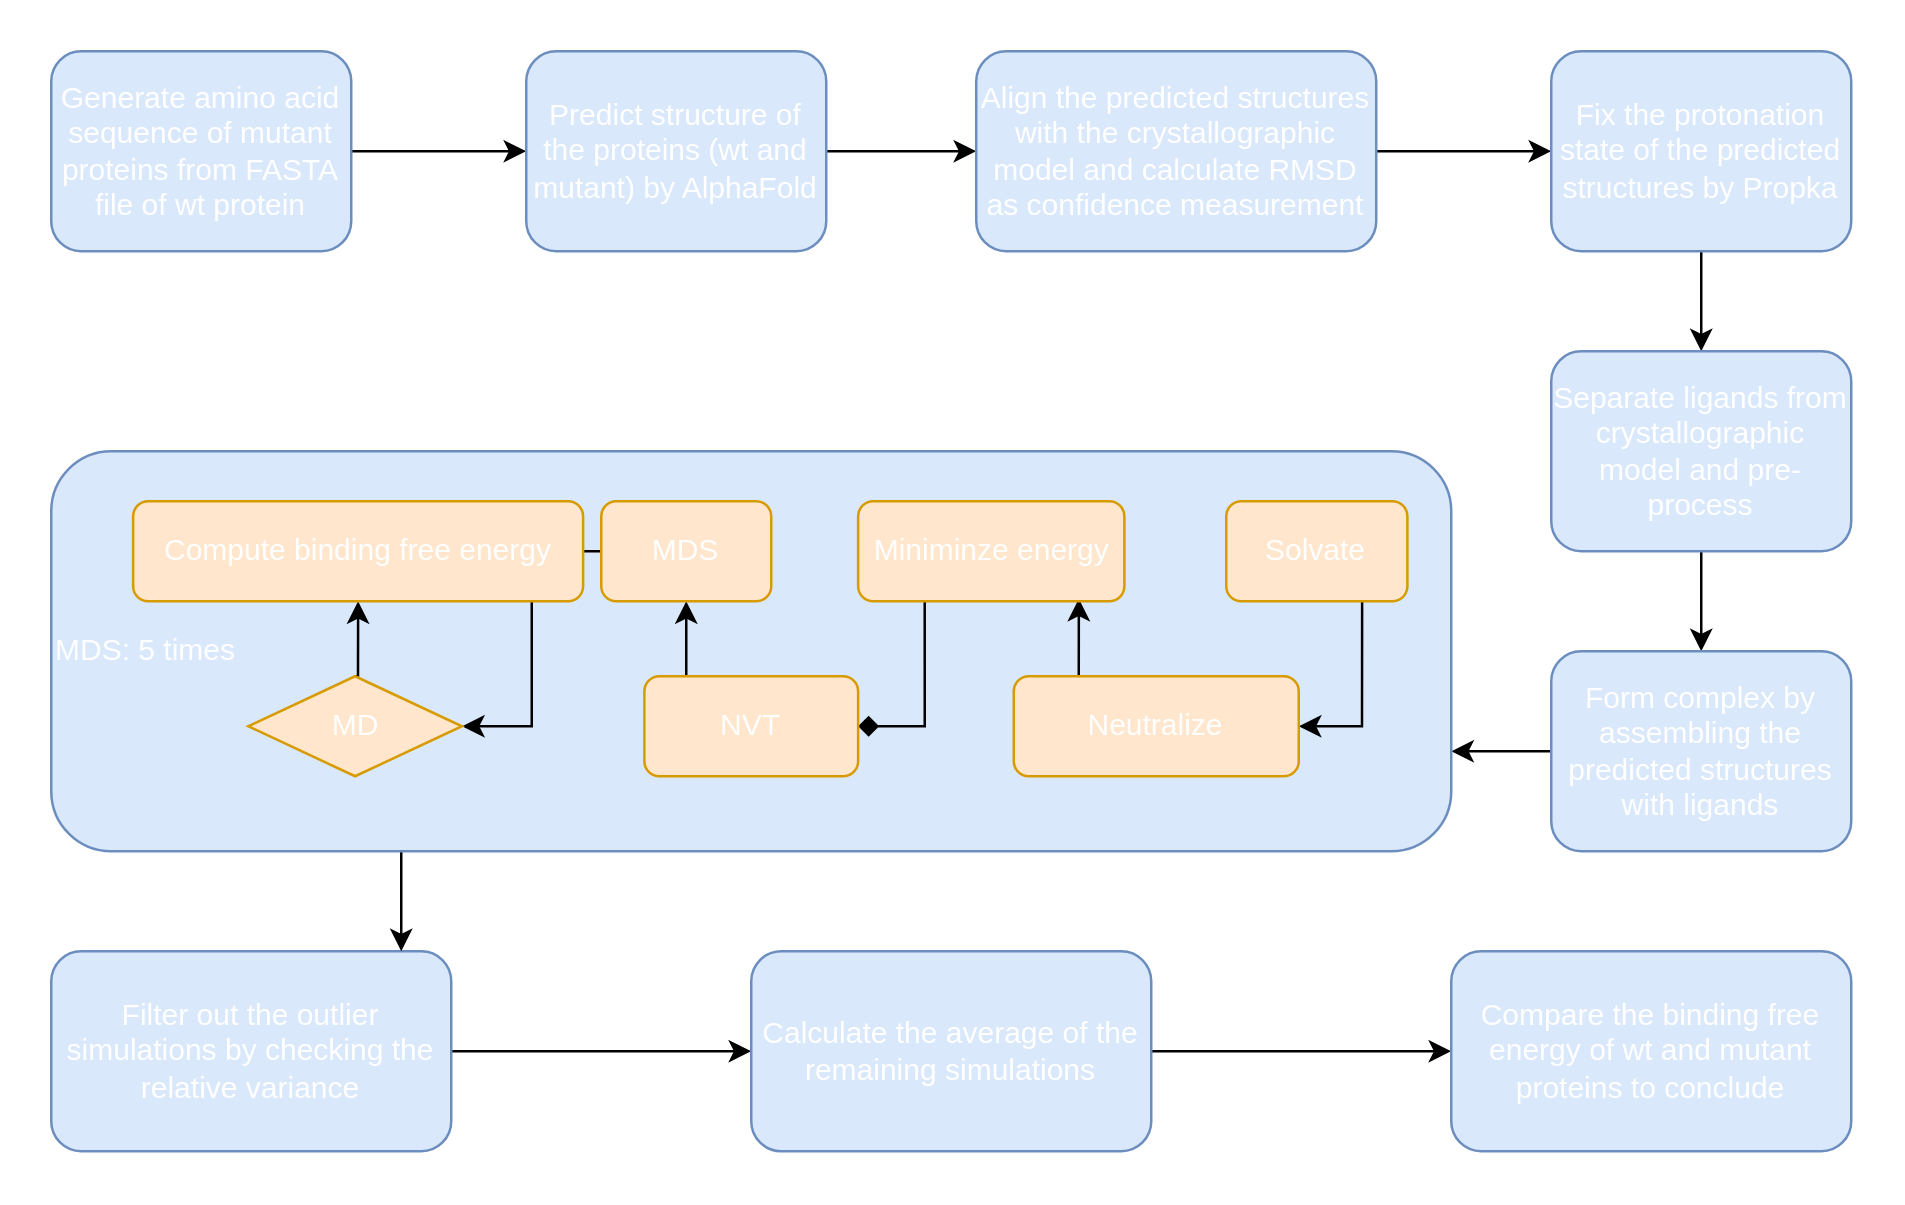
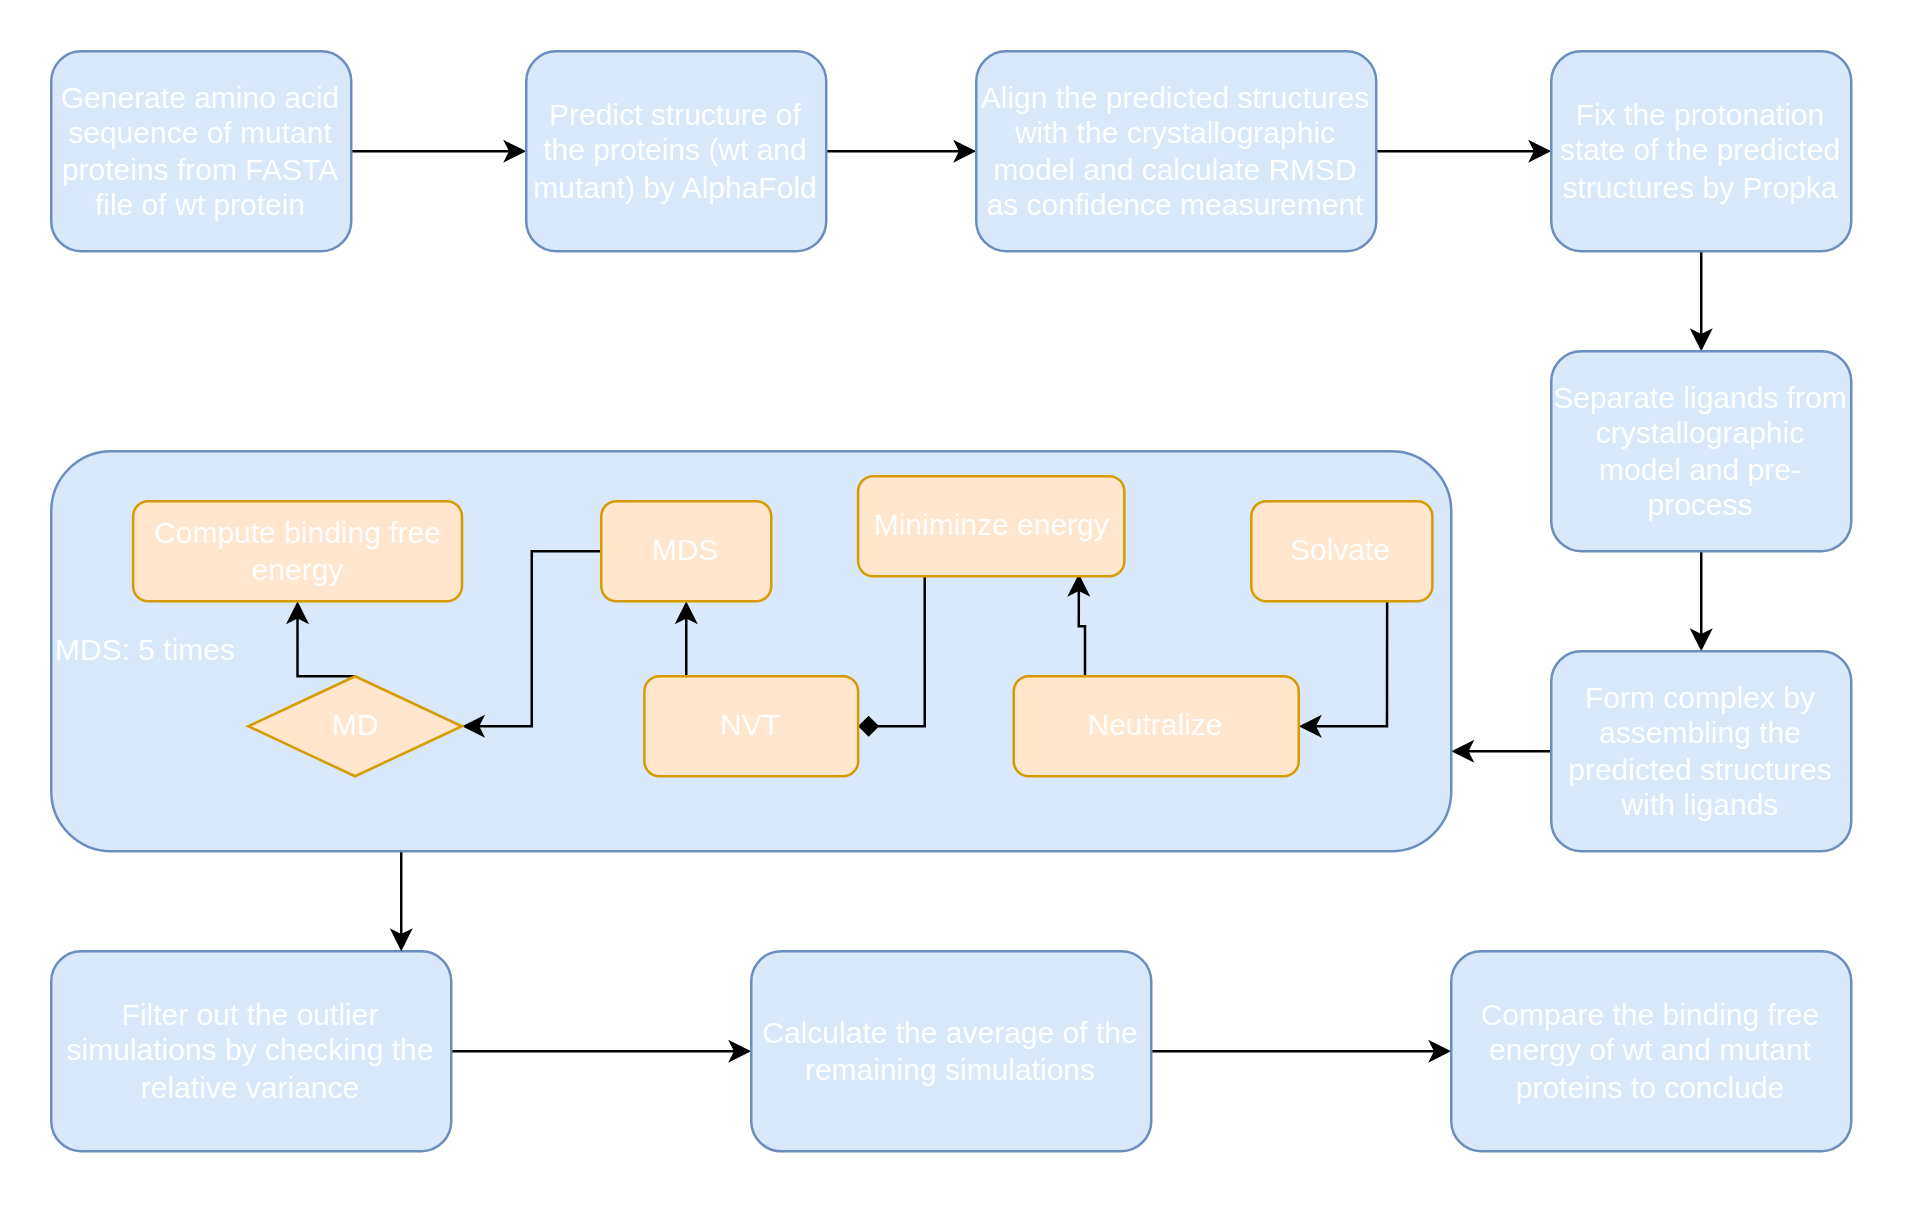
node "Compute binding free energy": size 450x100 -> 329x100
node "Miniminze energy": moved (991, 551) -> (991, 526)
node "Solvate": moved (1317, 551) -> (1342, 551)
